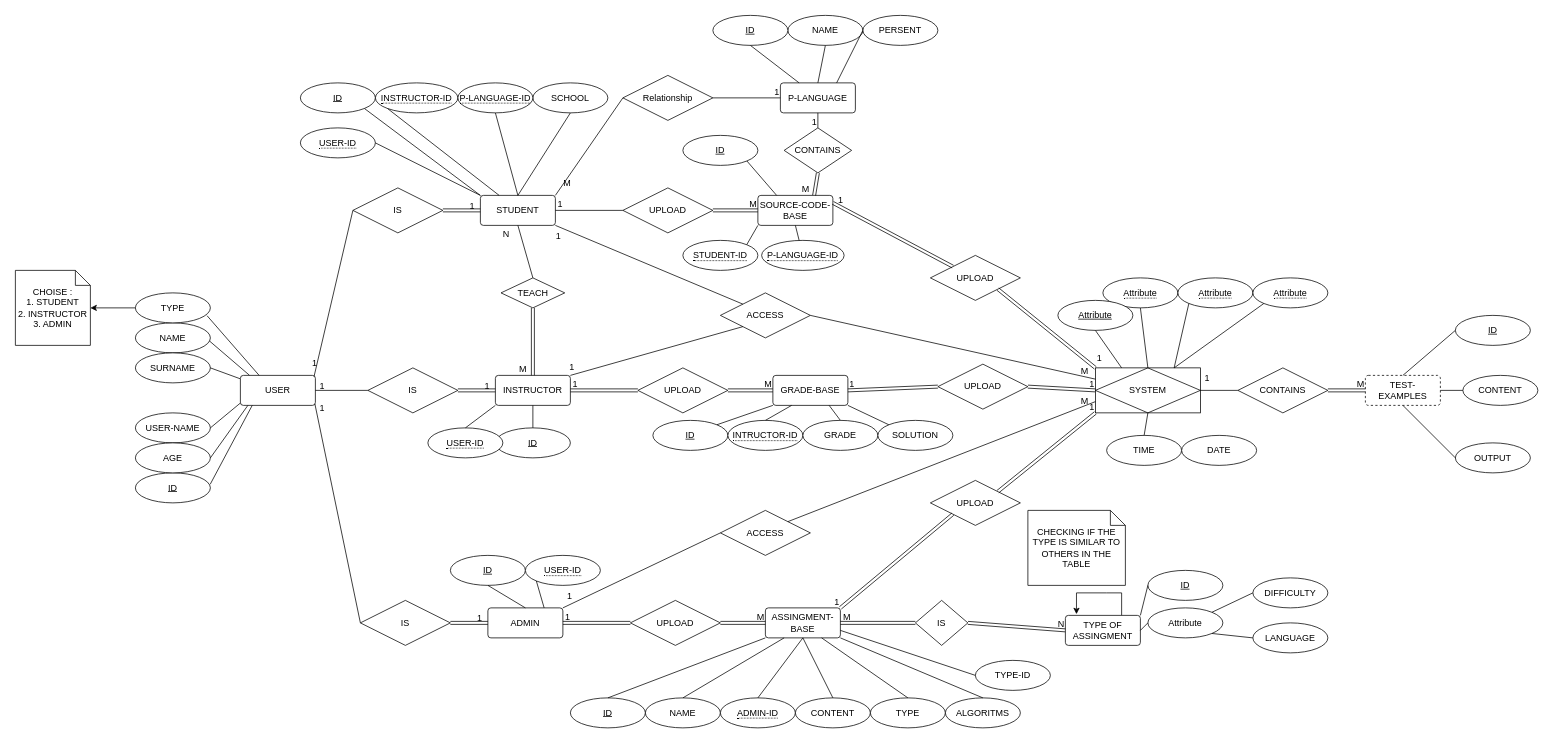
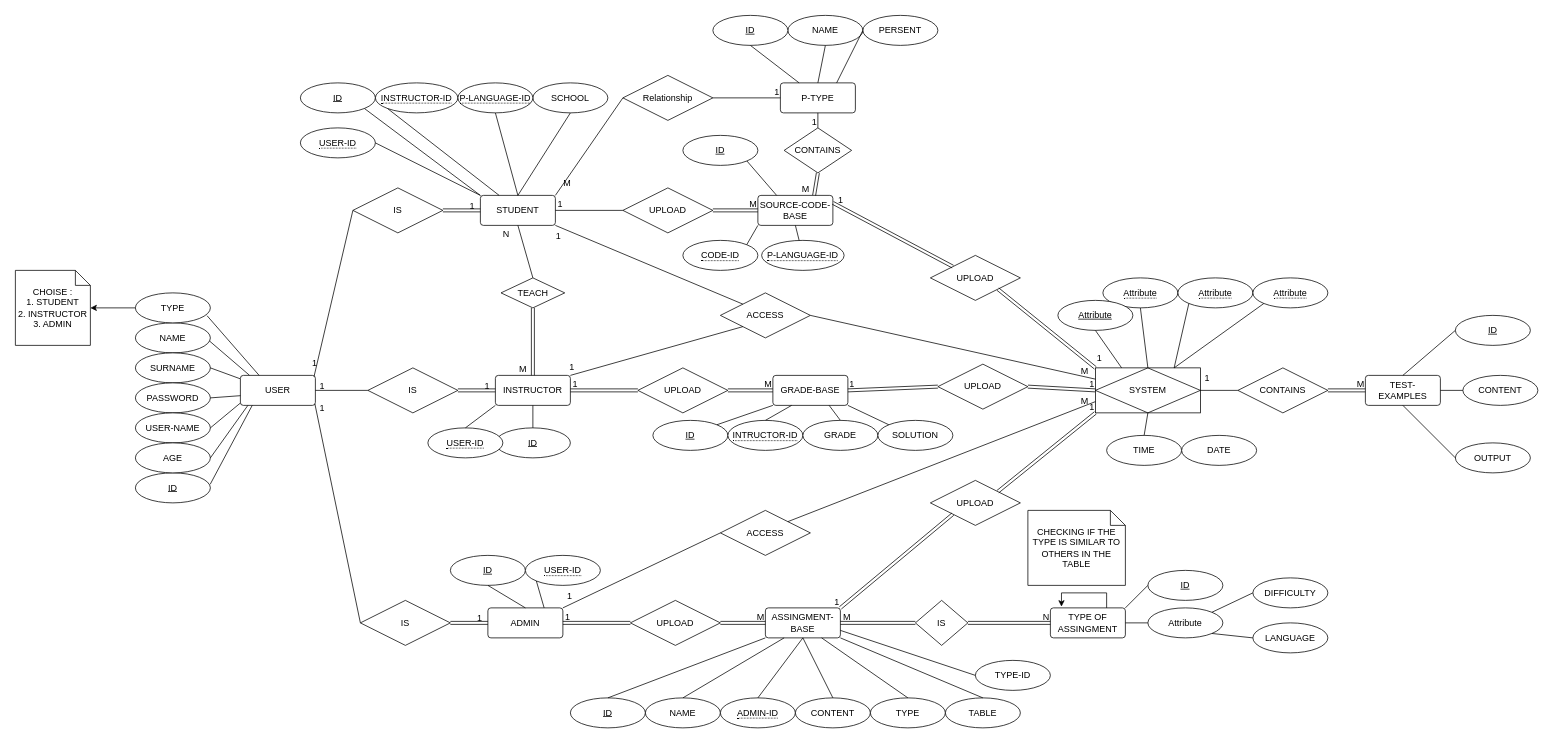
node "P-LANGUAGE": label "P-LANGUAGE" -> "P-TYPE"
node "STUDENT-ID": label "STUDENT-ID" -> "CODE-ID"
node "TEST-EXAMPLES": style dashed -> solid
edge "USER" -- "PASSWORD": added
node "PASSWORD": added
node "TYPE OF ASSINGMENT": moved (1103, 630) -> (1088, 623)
node "ALGORITMS": label "ALGORITMS" -> "TABLE"
